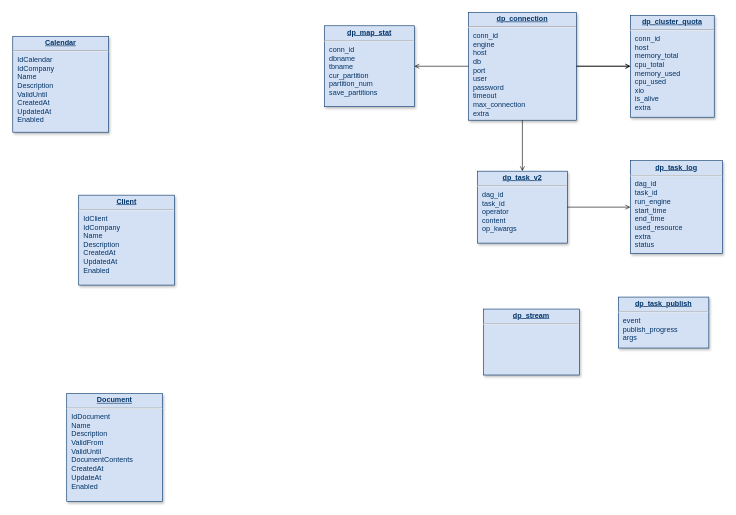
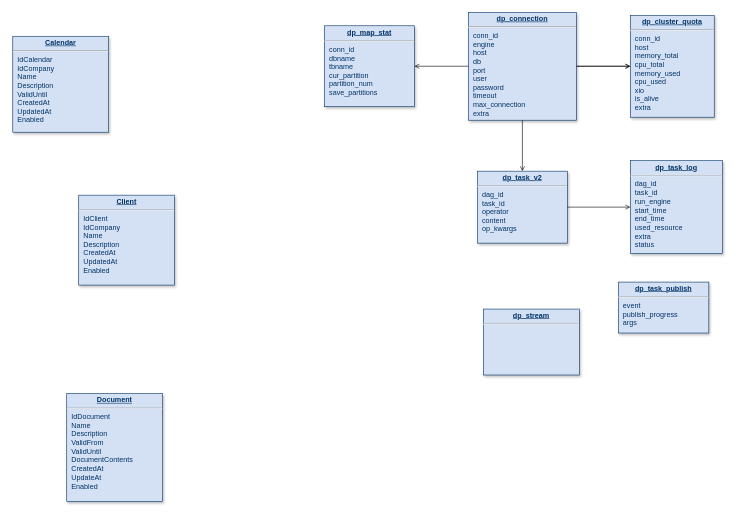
node "dp_task_publish event publish_progress args": moved (664, 323) -> (664, 308)
